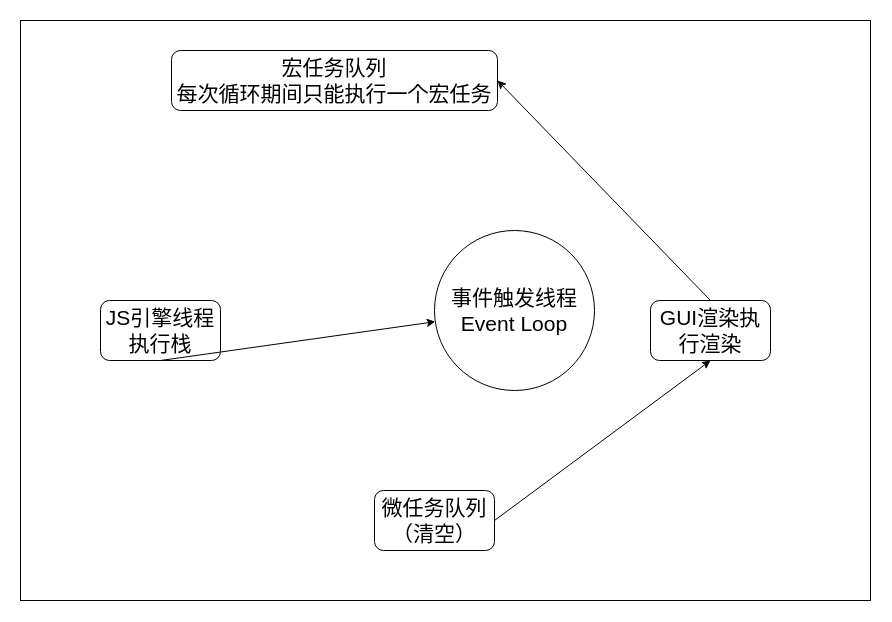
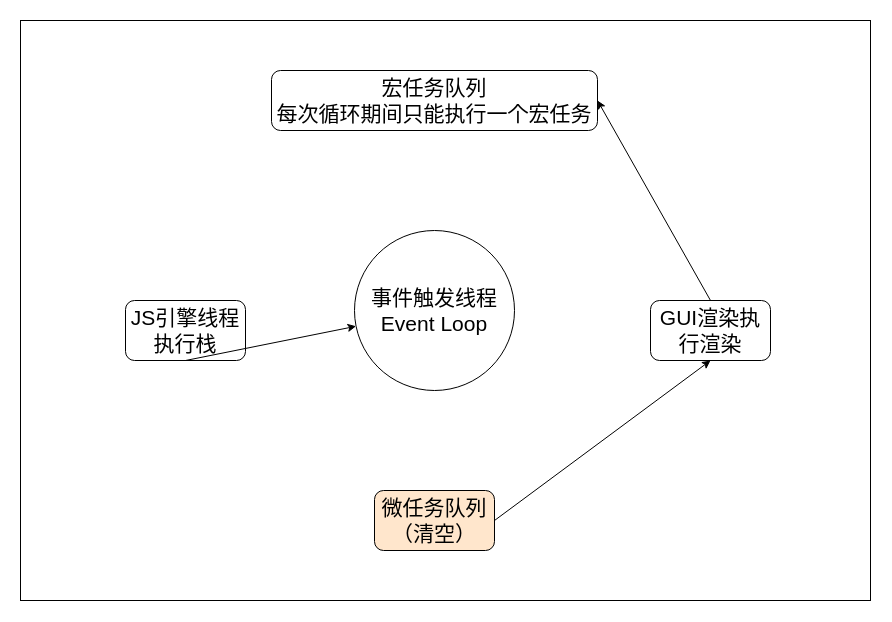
node "宏任务队列 每次循环期间只能执行一个宏任务": moved (335, 81) -> (435, 101)
node "事件触发线程 Event Loop": moved (515, 311) -> (435, 311)
node "JS引擎线程执行栈": moved (161, 331) -> (186, 331)
node "微任务队列（清空）": fillcolor #ffffff -> #ffe6cc
